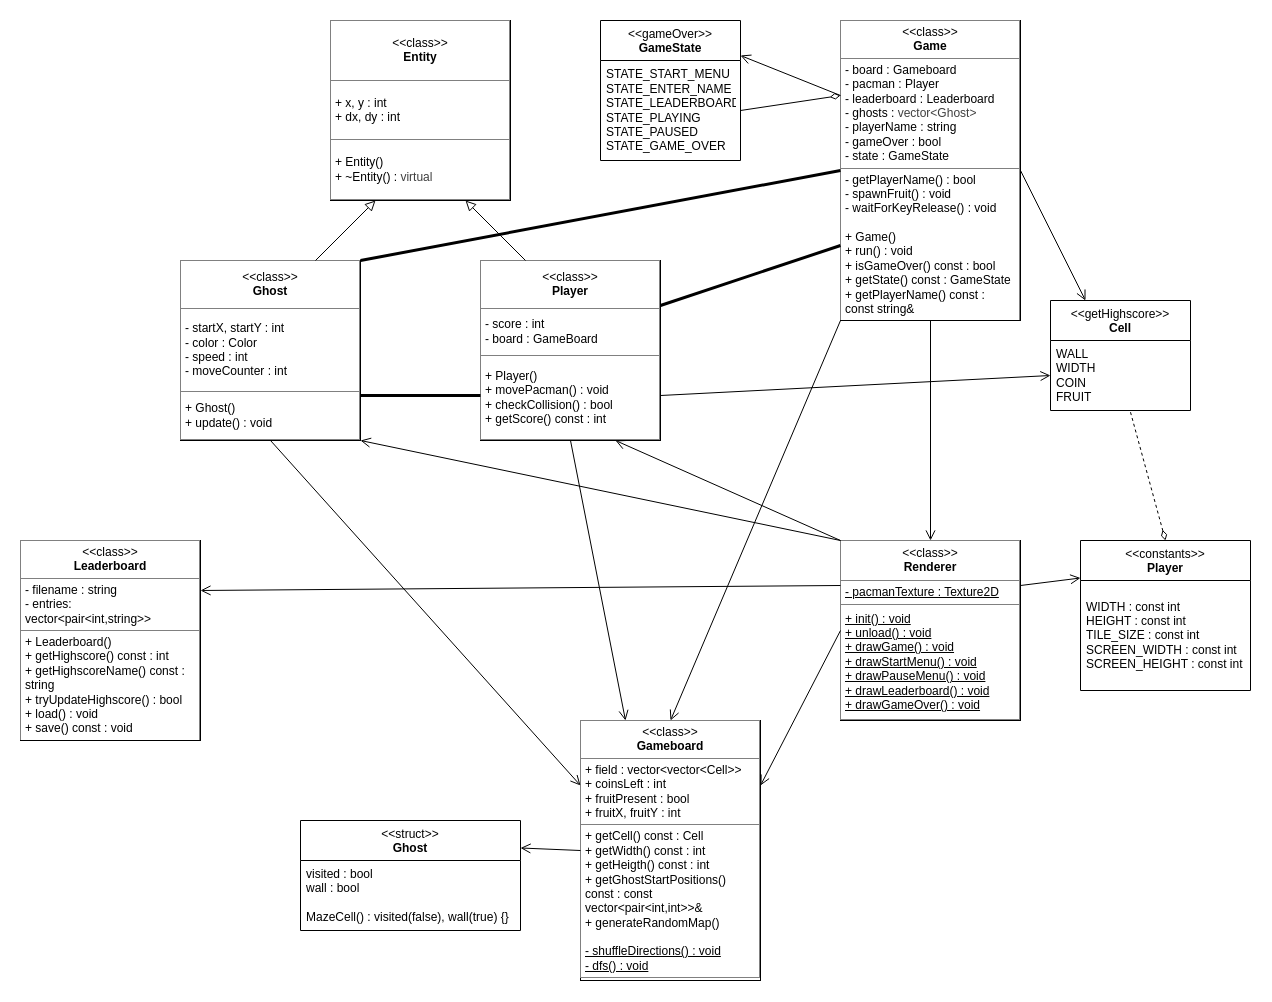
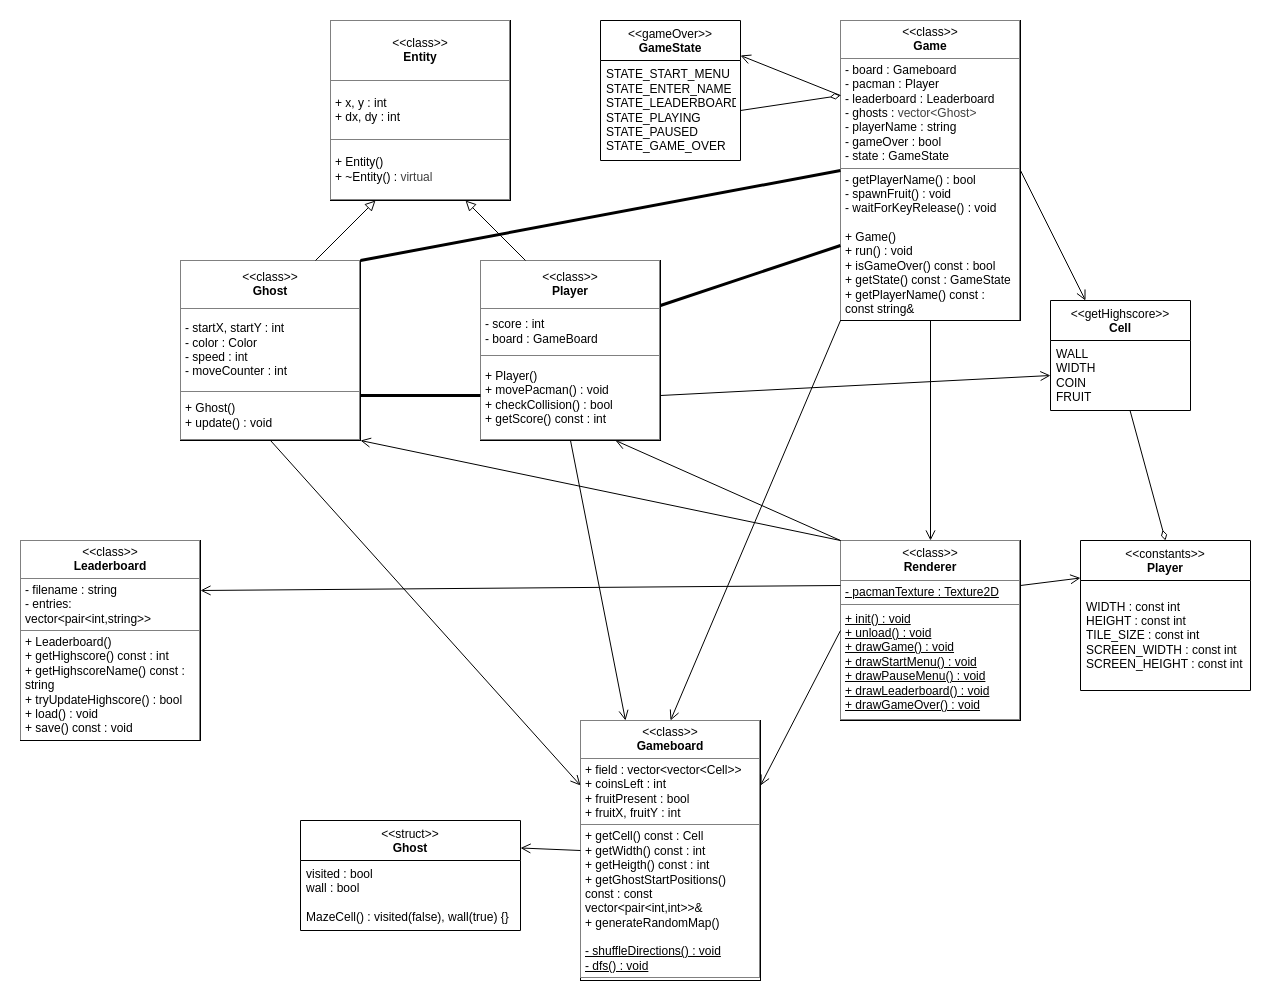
edge "WALL WIDTH COIN FRUIT" -> "<<constants>> Player": style dashed -> solid
